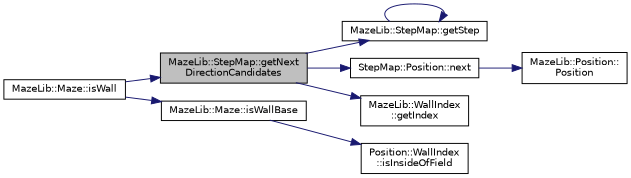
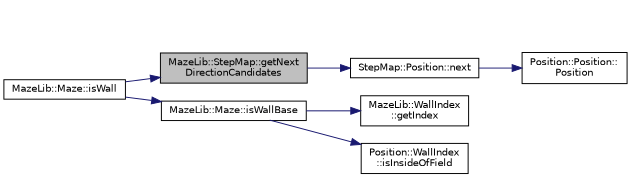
node "MazeLib::StepMap::getStep": removed
node "MazeLib::Position:: Position": label "MazeLib::Position:: Position" -> "Position::Position:: Position"
edge "MazeLib::StepMap::getNext DirectionCandidates" -> "MazeLib::WallIndex ::getIndex": now "MazeLib::Maze::isWallBase" -> "MazeLib::WallIndex ::getIndex"
